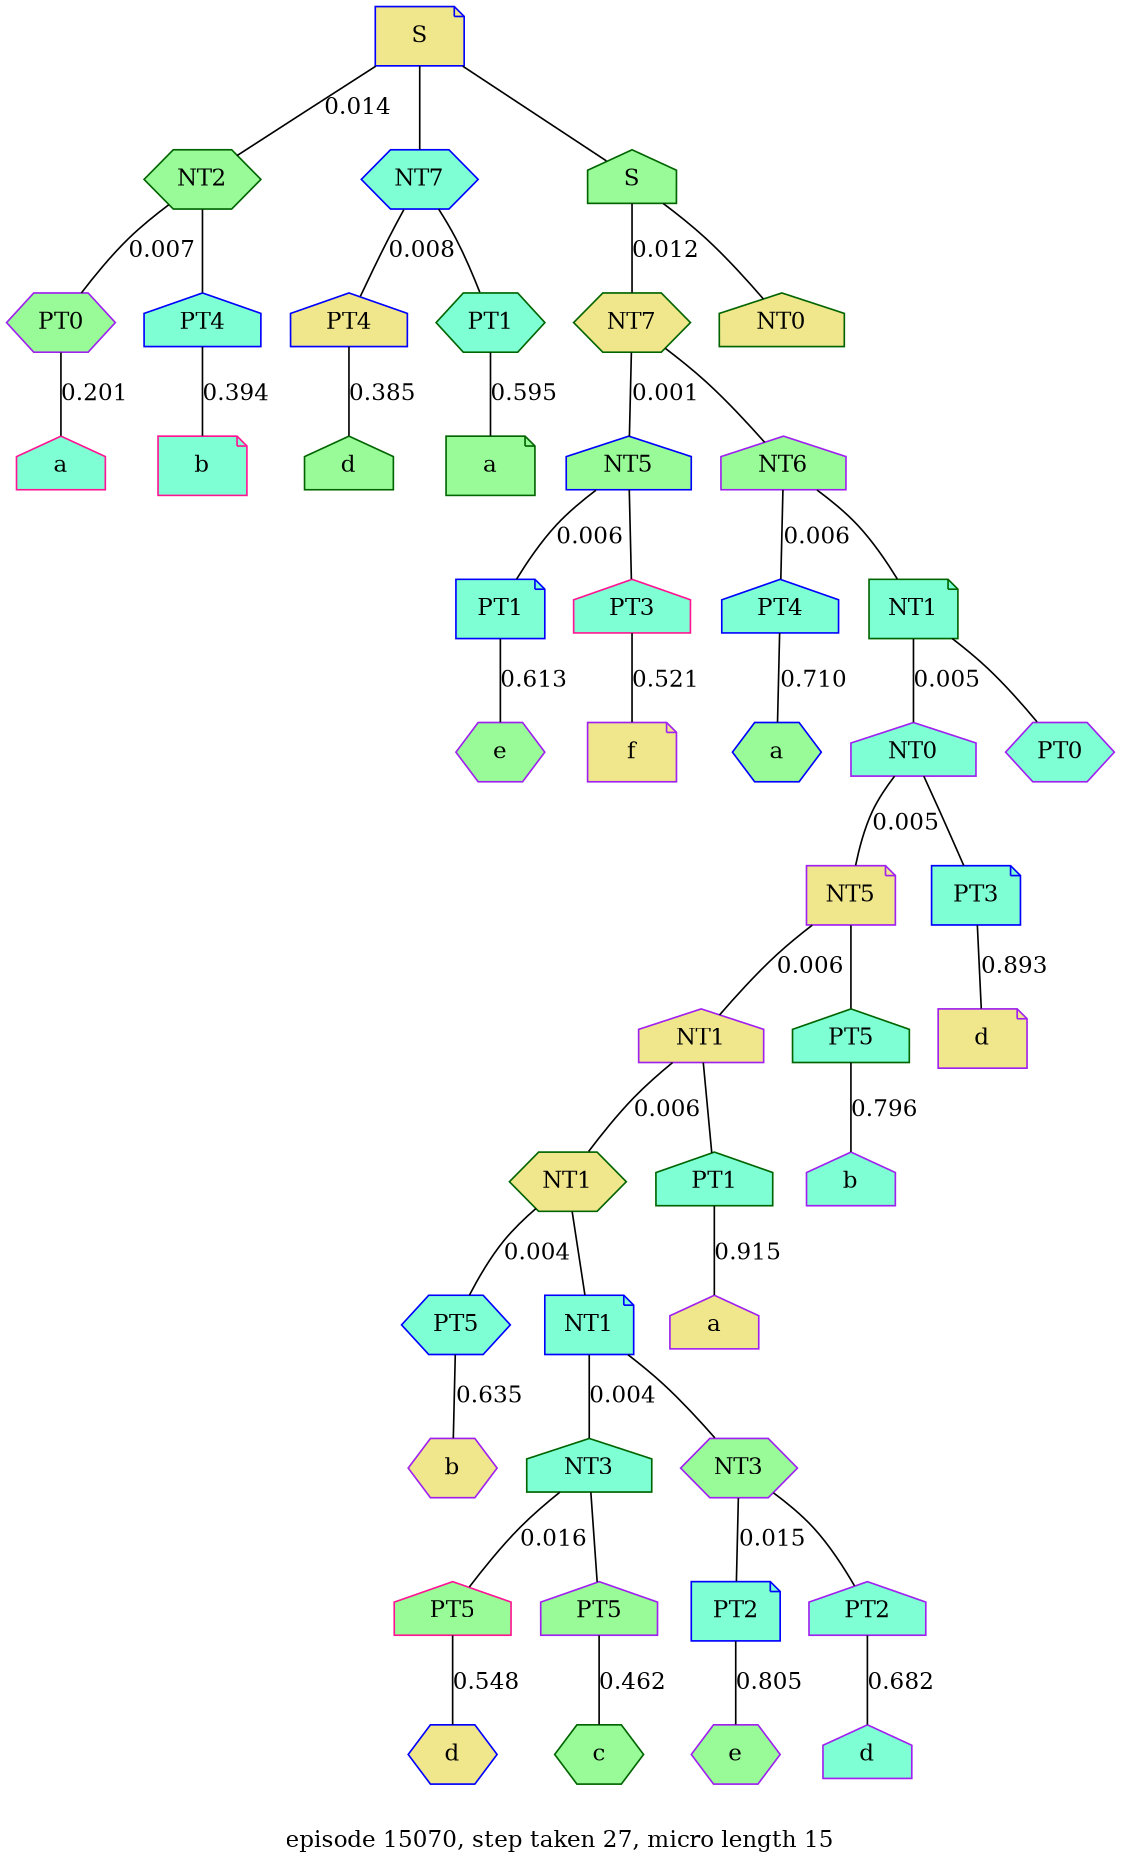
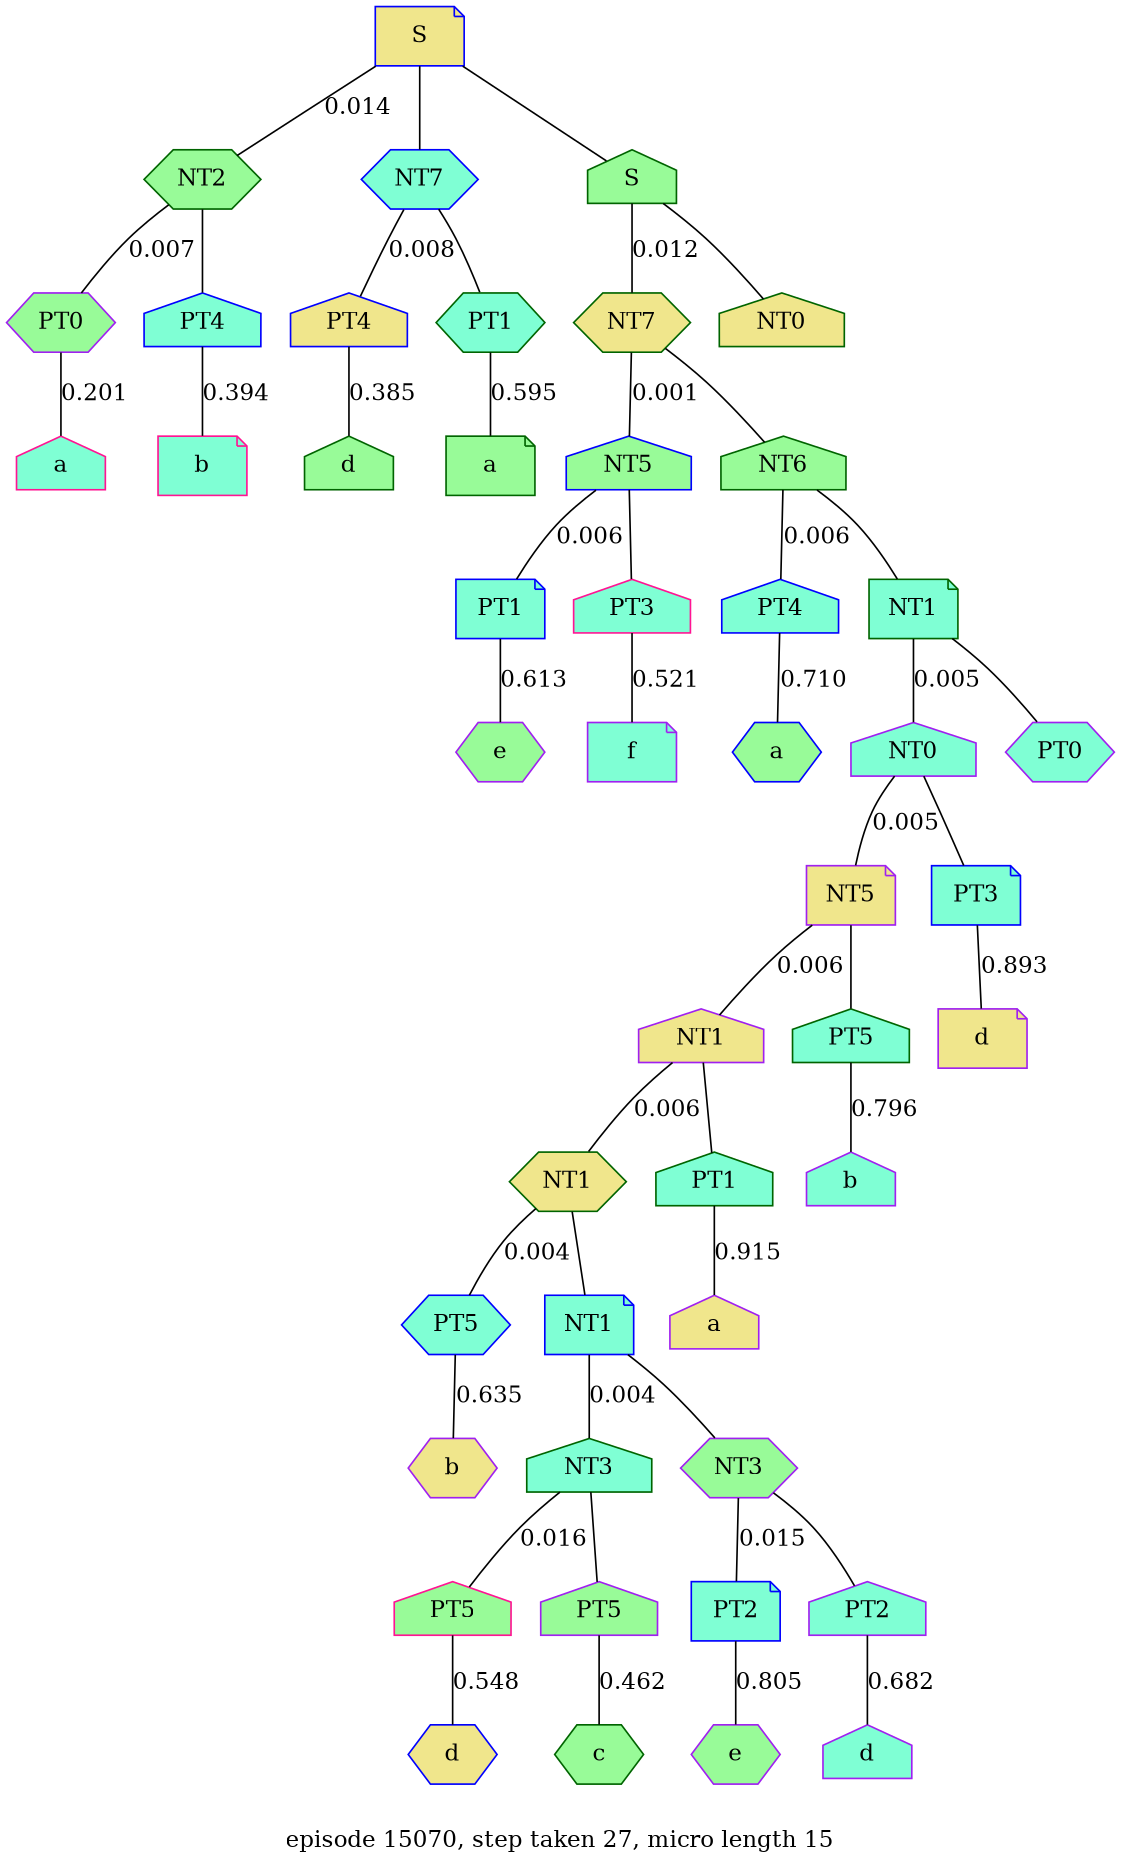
node "NT6": color purple -> darkgreen
node "f": fillcolor khaki -> aquamarine
